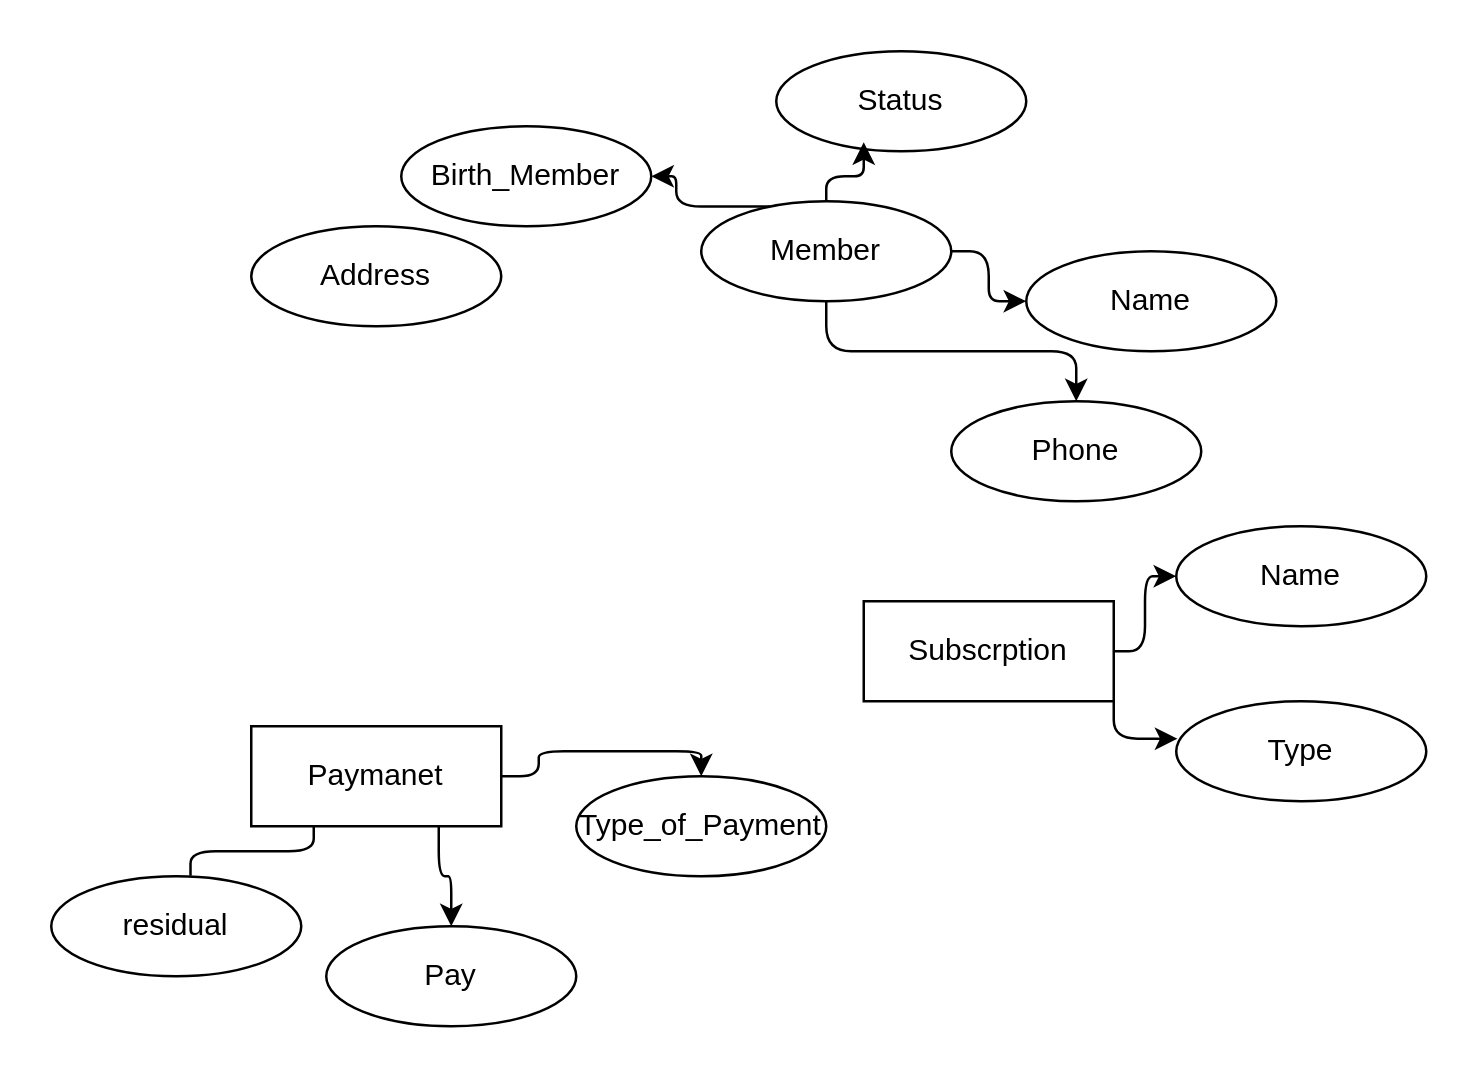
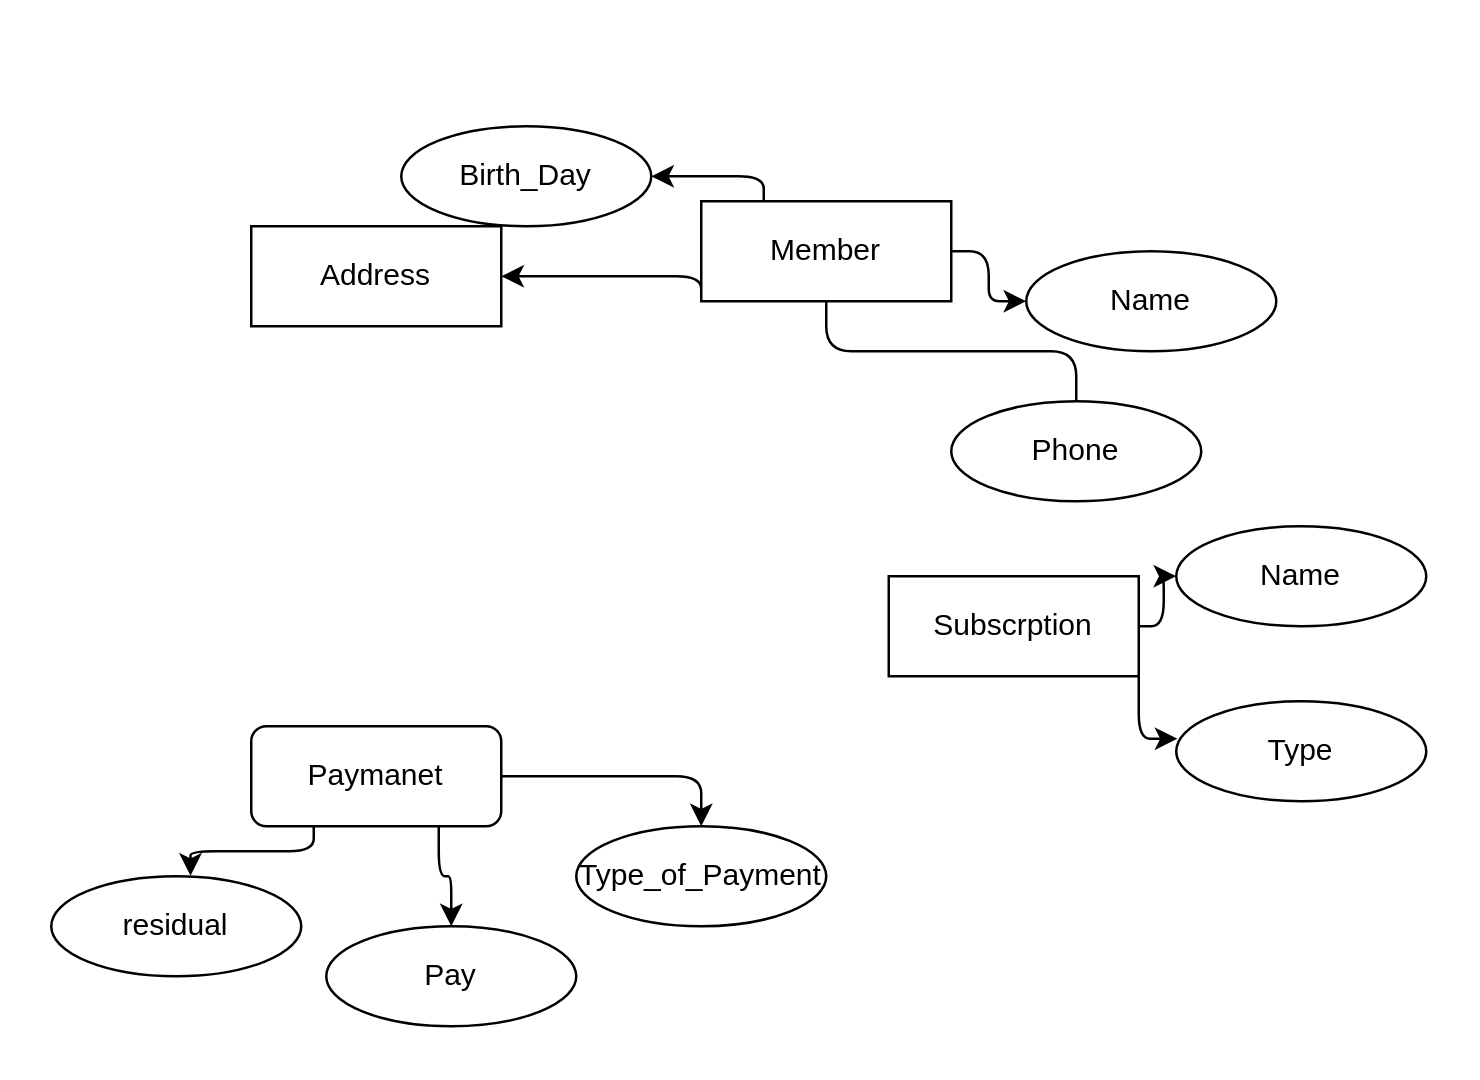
node "Status": removed
node "Birth_Member": label "Birth_Member" -> "Birth_Day"
edge "Member" -> "Status": removed
node "Member": shape ellipse -> rectangle
node "Address": shape ellipse -> rectangle
edge "Member" -> "Address": added
edge "Member" -> "Phone": arrowhead classic -> none
node "Subscrption": moved (989, 651) -> (1014, 626)
node "Paymanet": shape rectangle -> rounded rectangle
node "Type_of_Payment": moved (701, 826) -> (701, 876)
edge "Paymanet" -- "residual": arrowhead none -> classic
